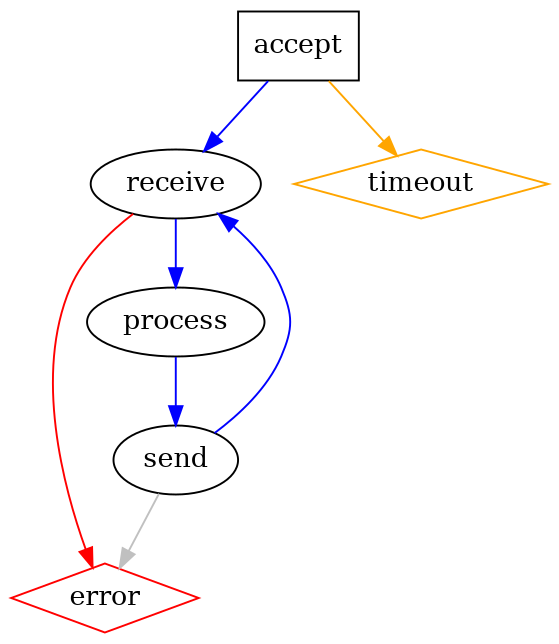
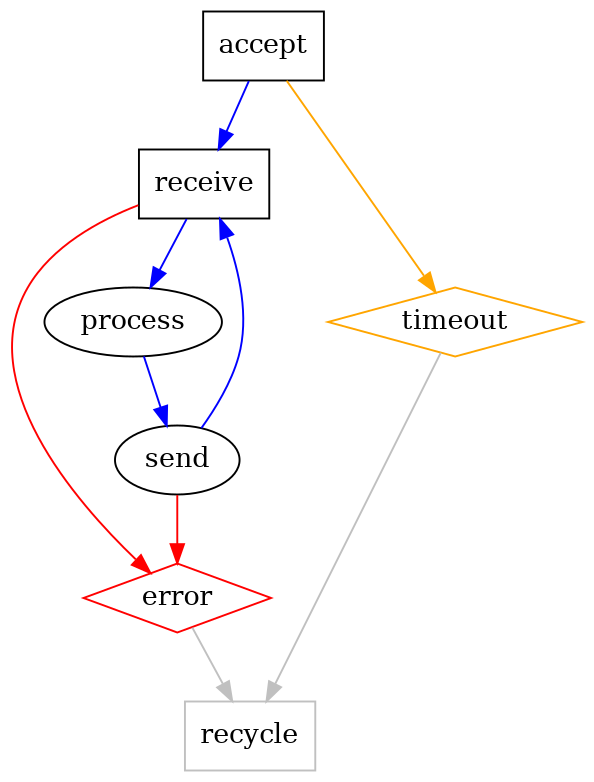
node "receive": shape ellipse -> box
edge "send" -> "error": color gray -> red
node "recycle": added
